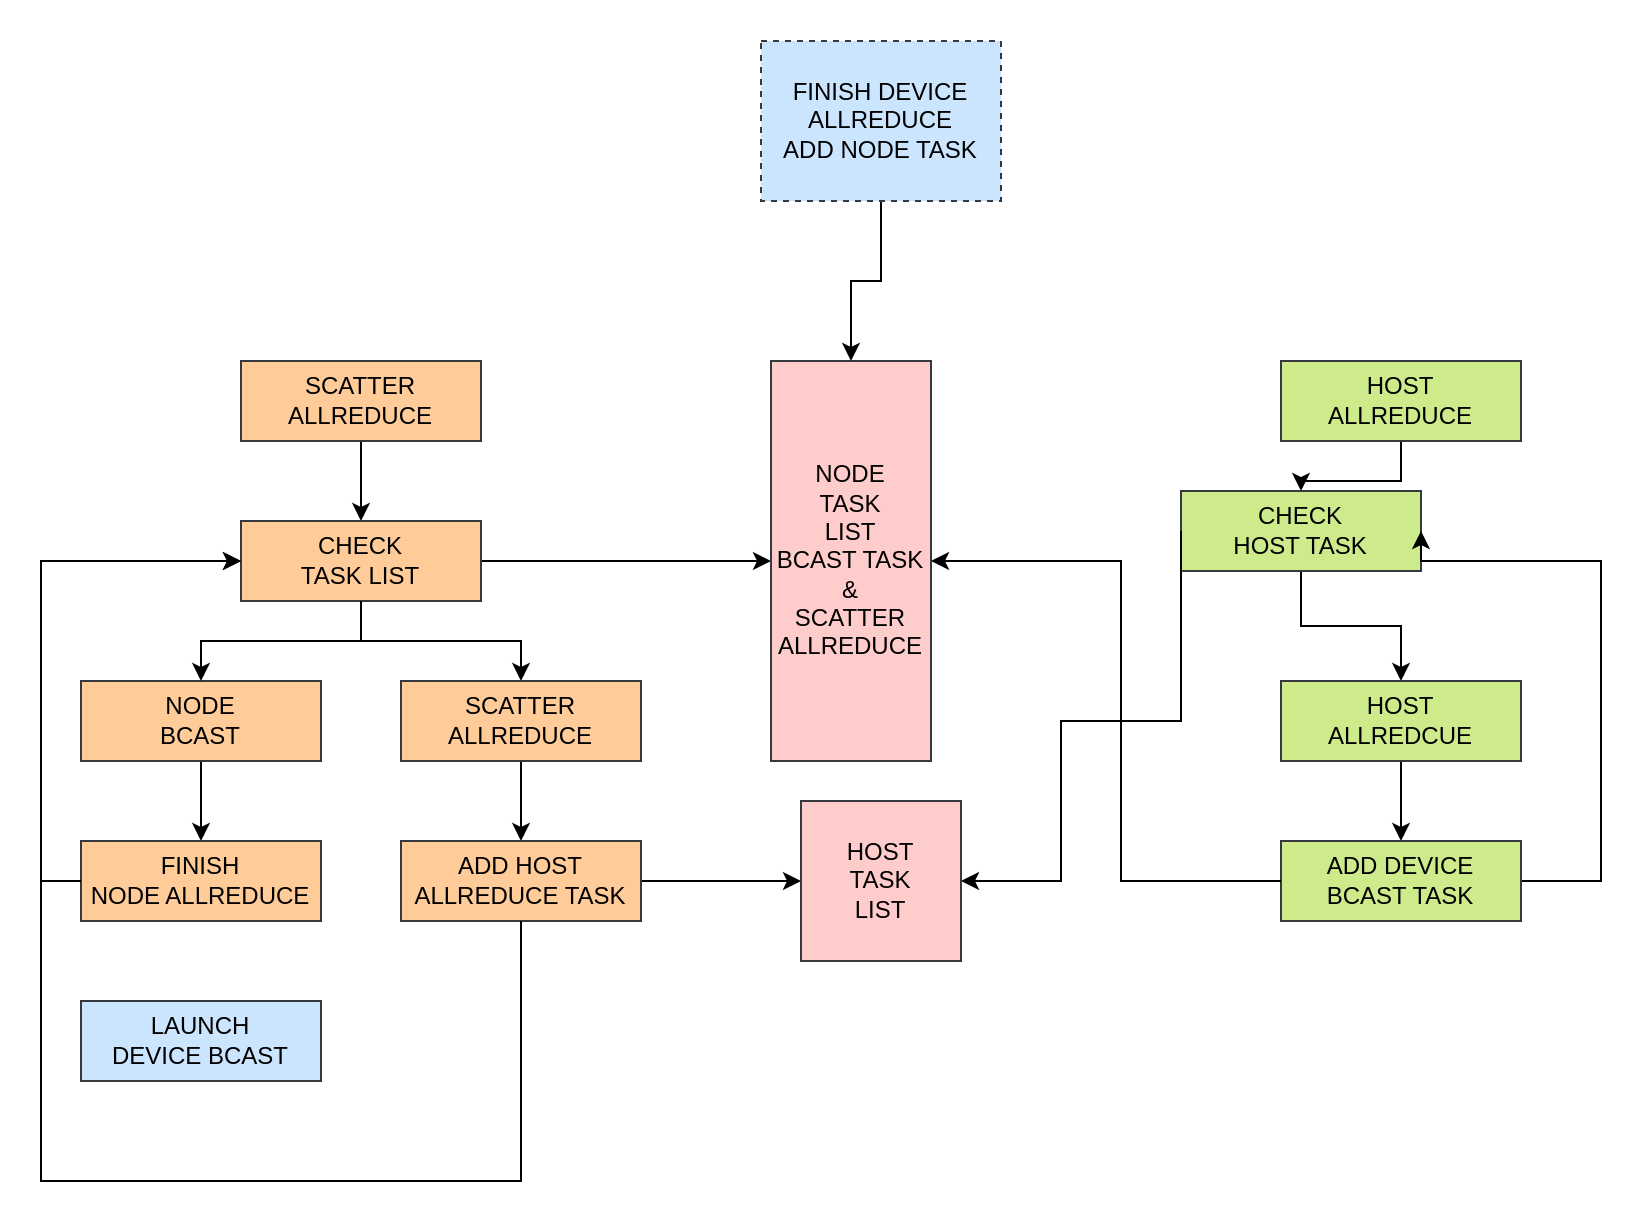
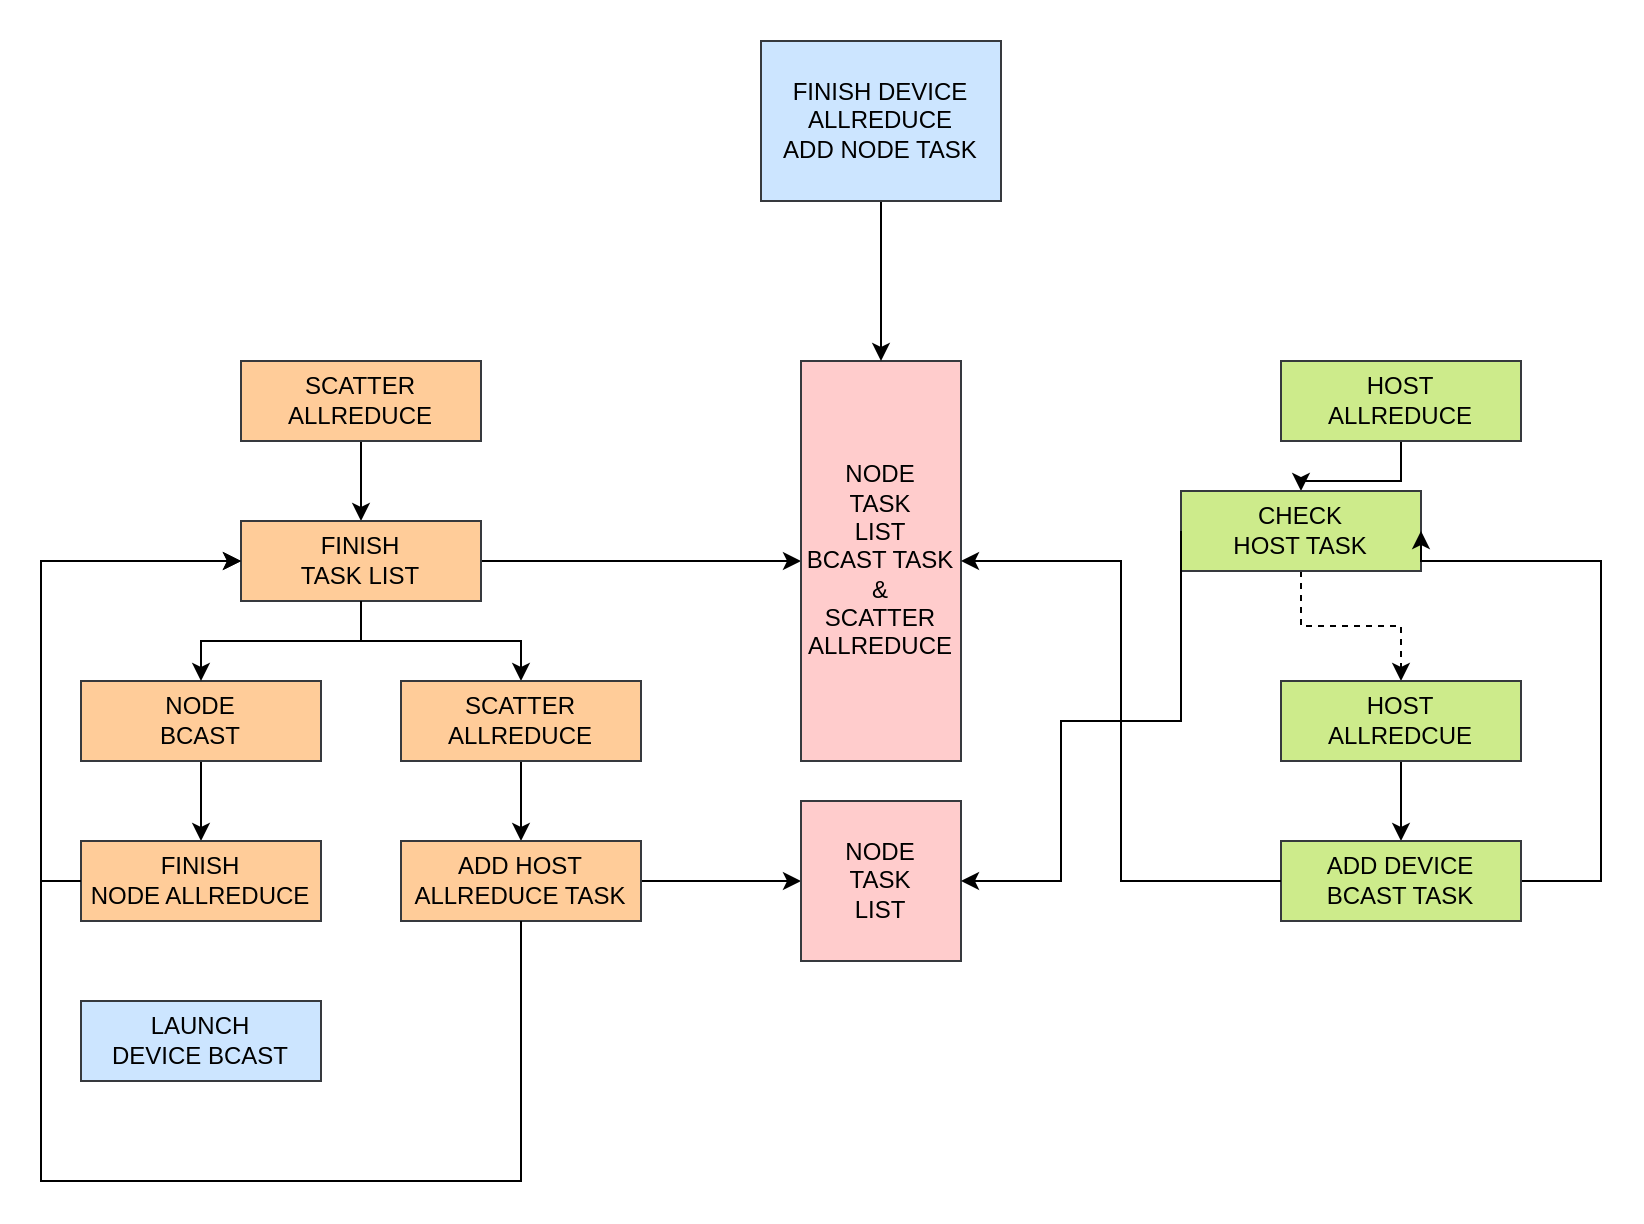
node "FINISH DEVICE ALLREDUCE ADD NODE TASK": style dashed -> solid
node "CHECK TASK LIST": label "CHECK TASK LIST" -> "FINISH TASK LIST"
node "NODE TASK LIST BCAST TASK & SCATTER ALLREDUCE": moved (851, 561) -> (881, 561)
edge "CHECK HOST TASK" -> "HOST ALLREDCUE": style solid -> dashed
node "HOST TASK LIST": label "HOST TASK LIST" -> "NODE TASK LIST"
